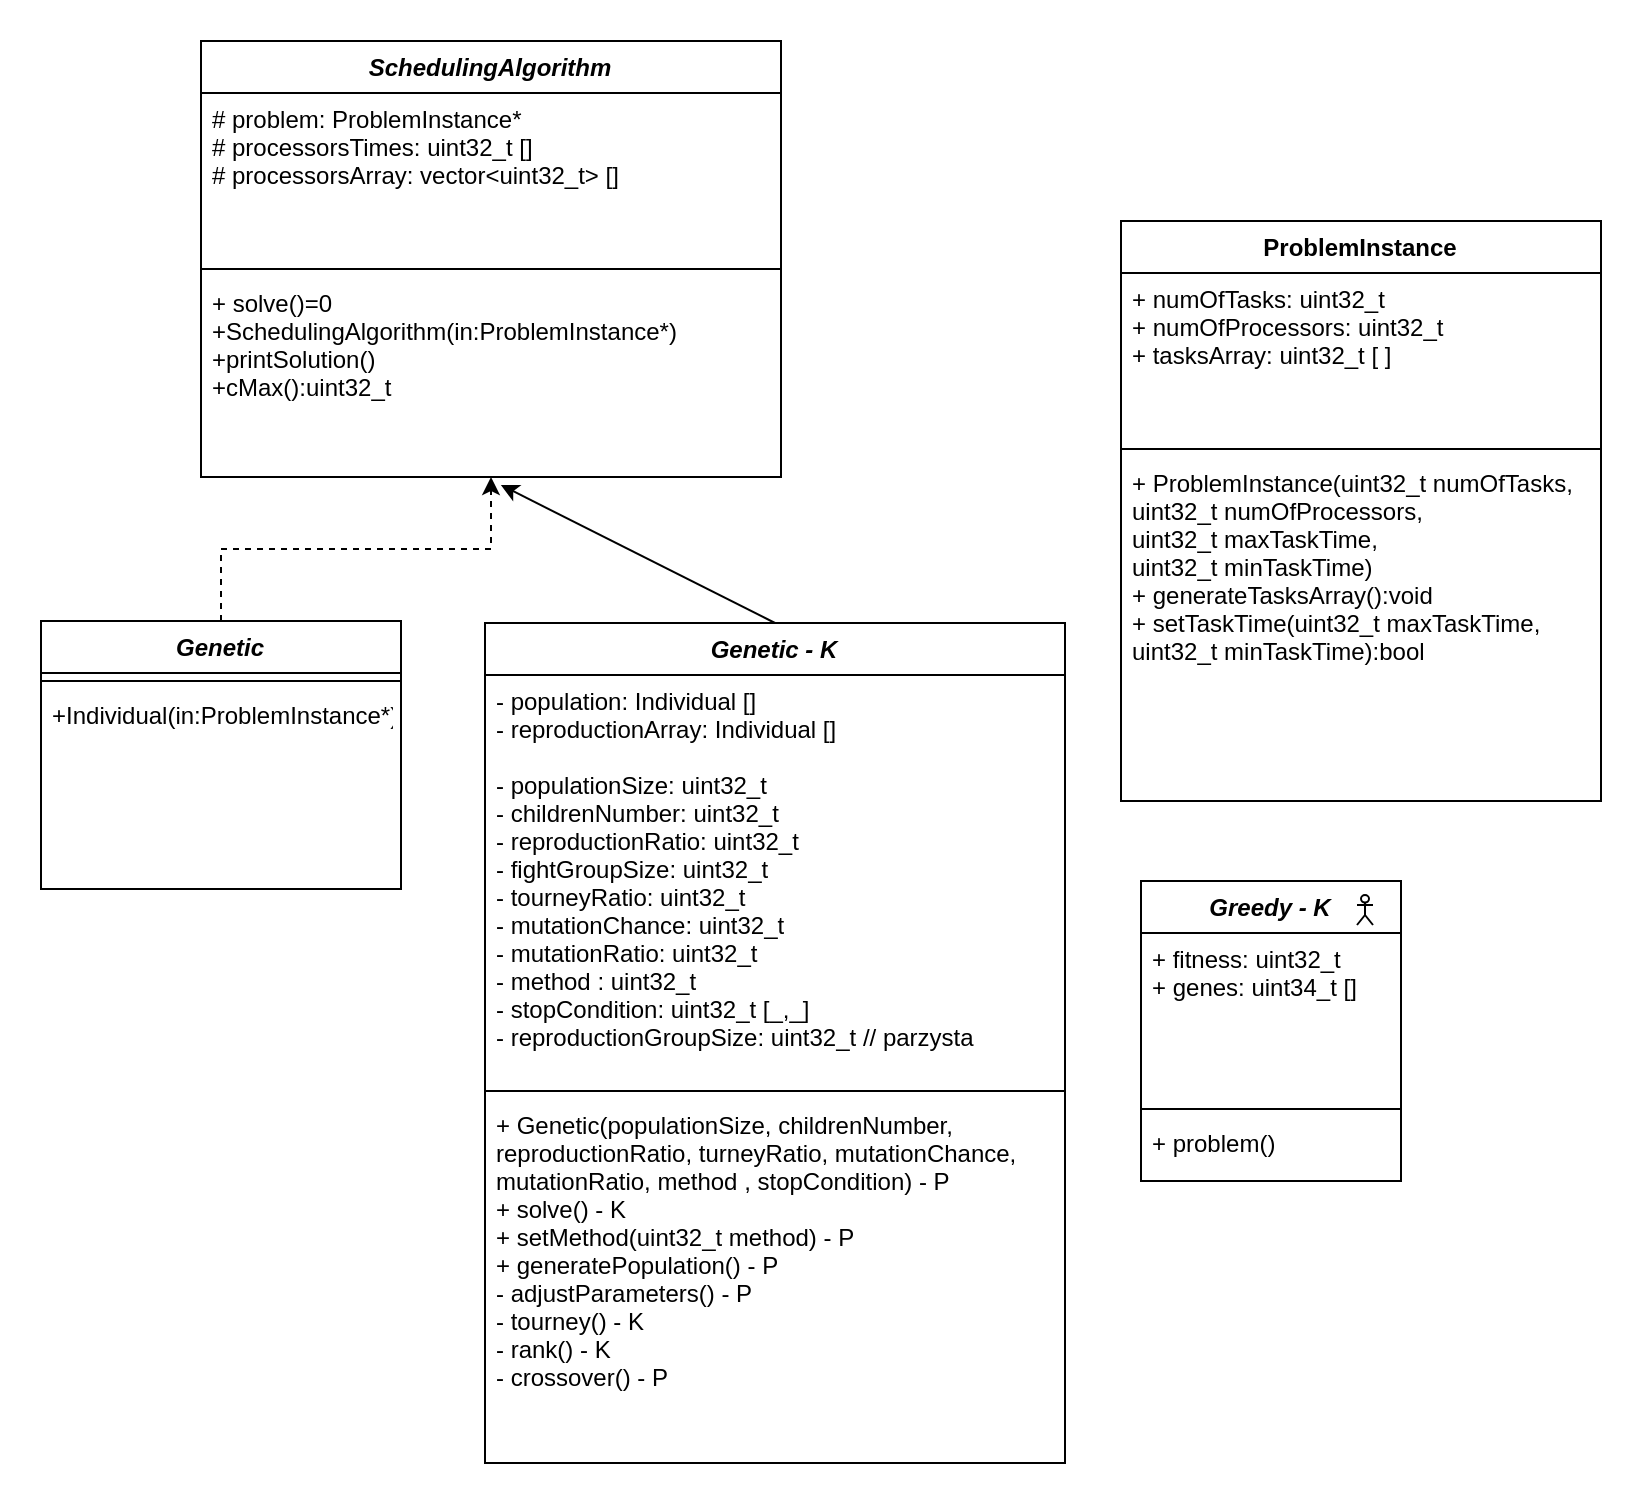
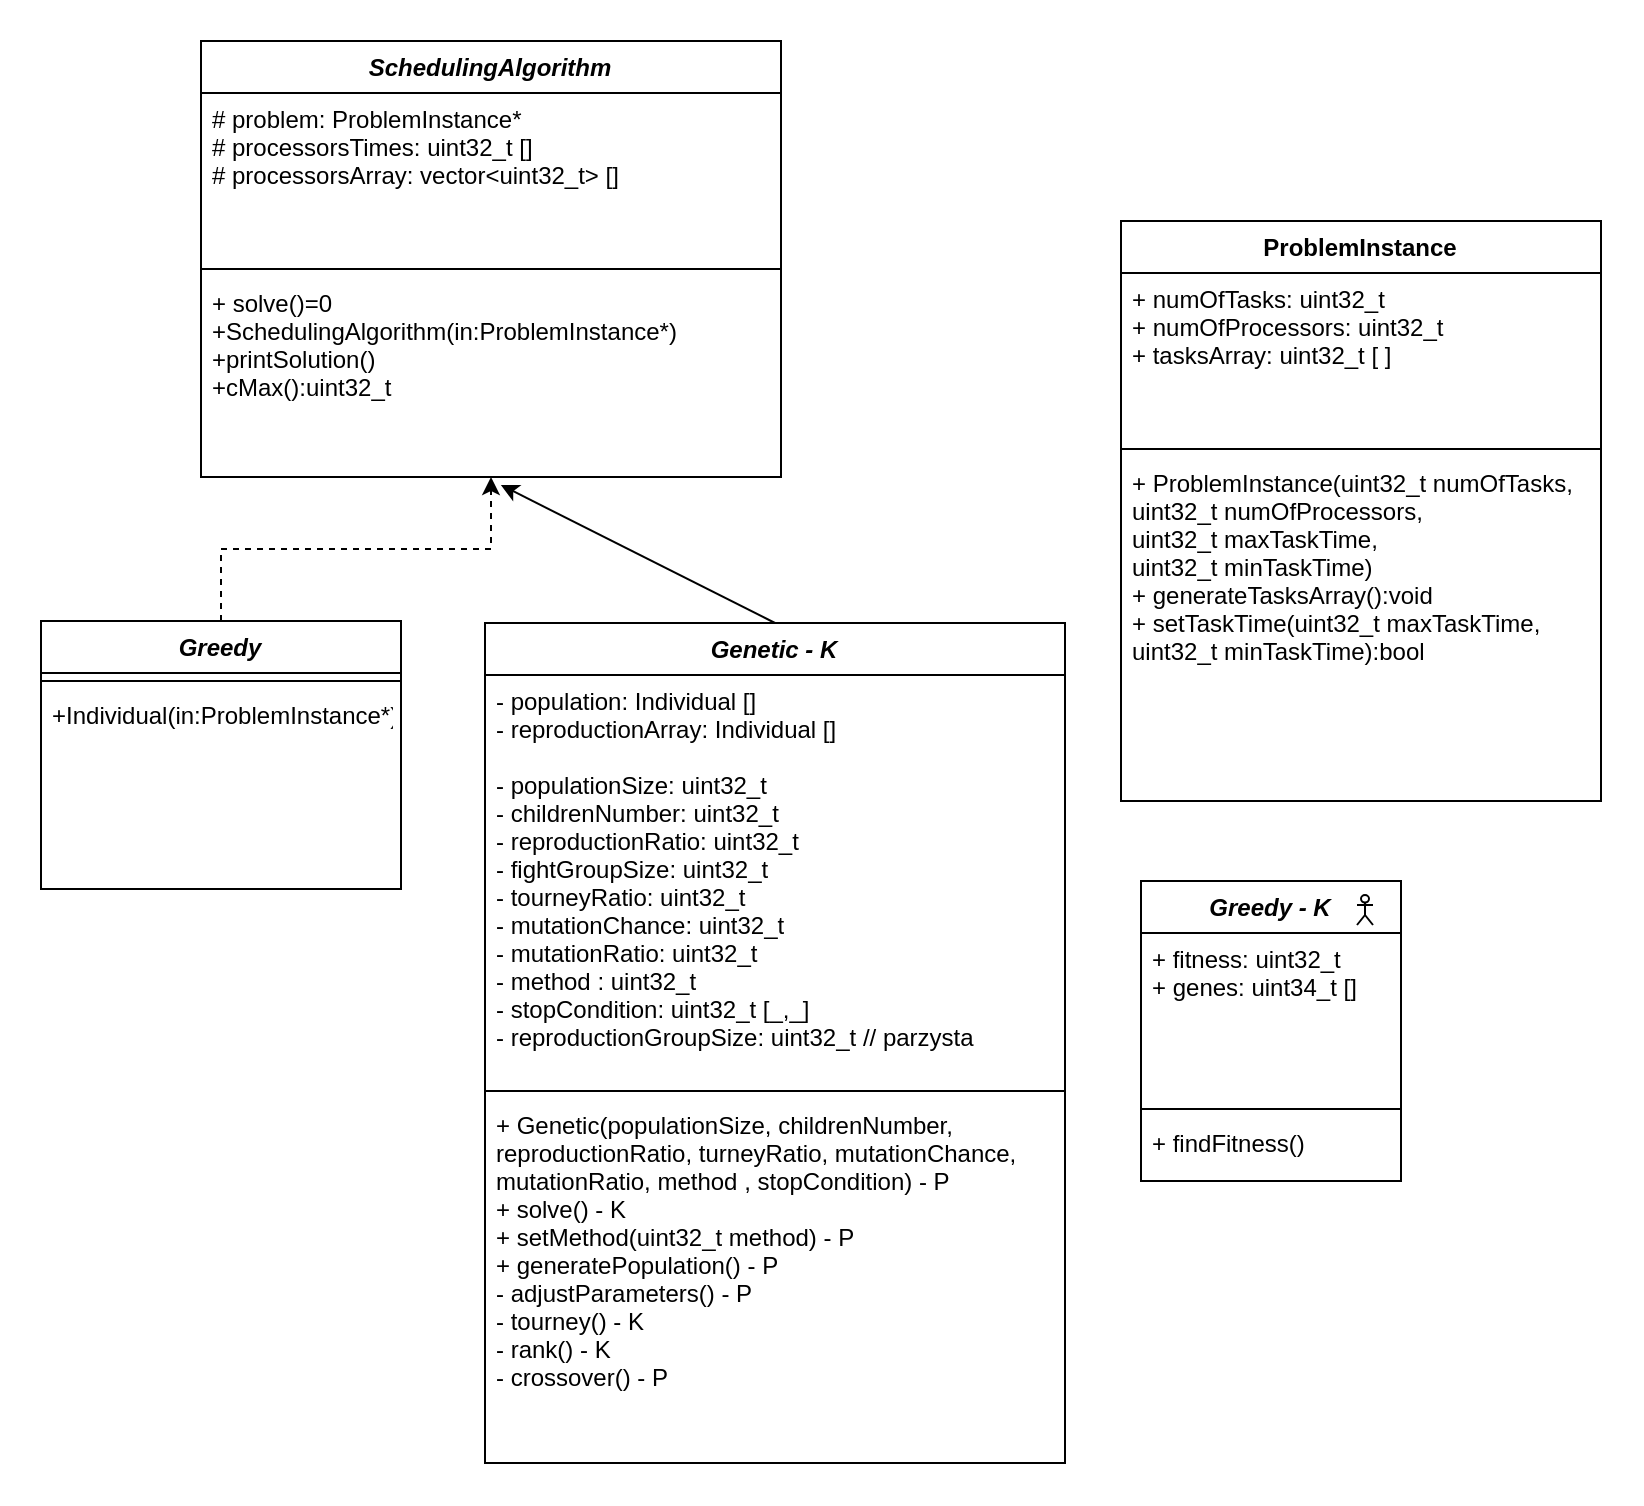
node "Genetic": label "Genetic" -> "Greedy"
node "+ problem()": label "+ problem()" -> "+ findFitness()"
